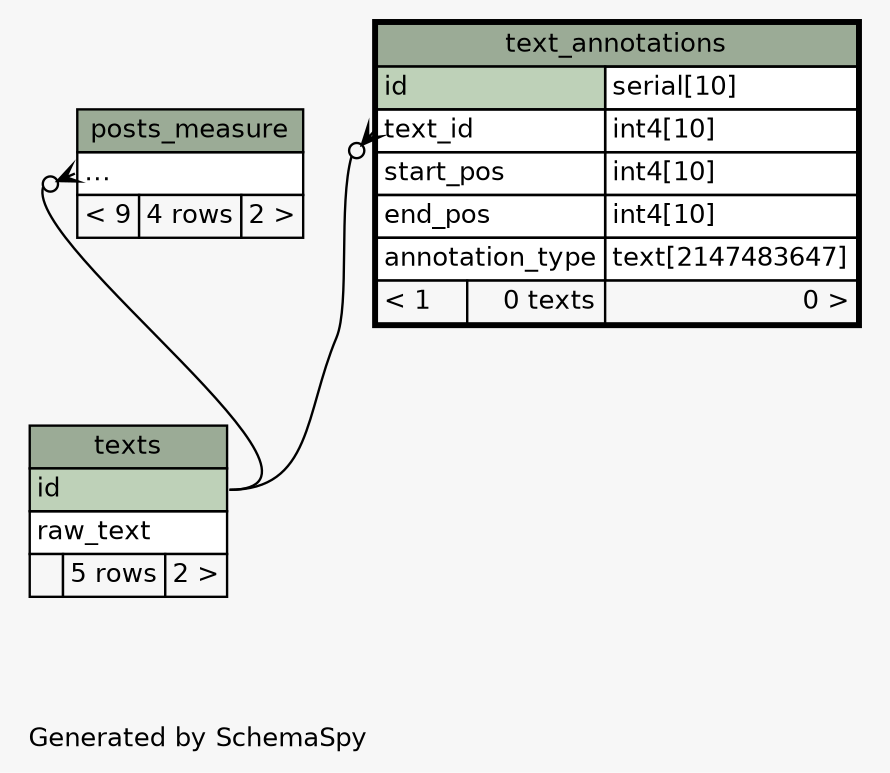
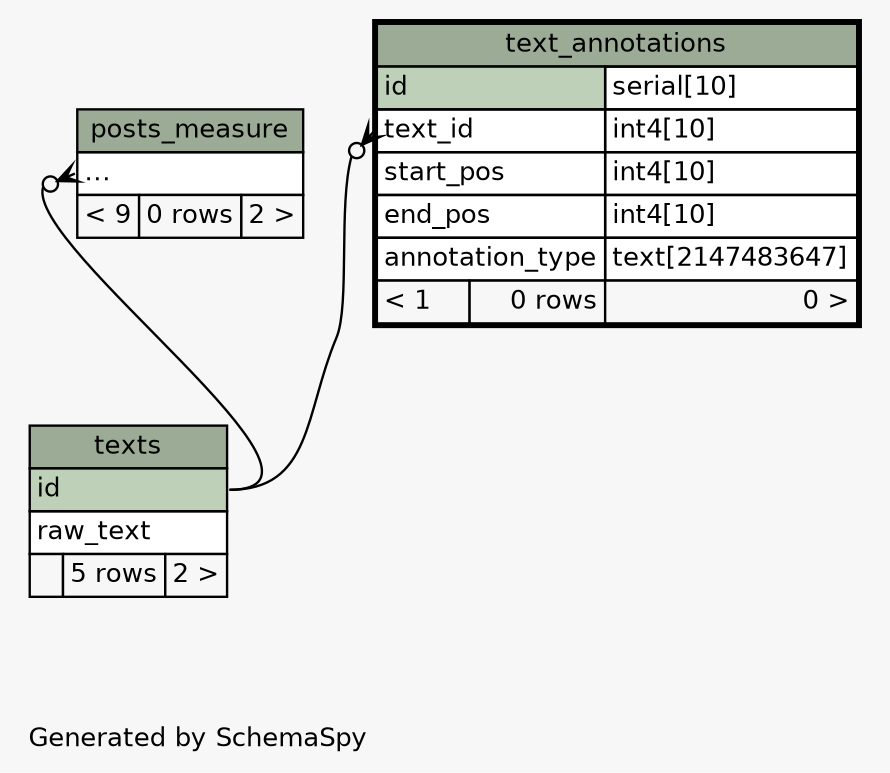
node "posts_measure": text "4 rows" -> "0 rows"
node "text_annotations": text "0 texts" -> "0 rows"
